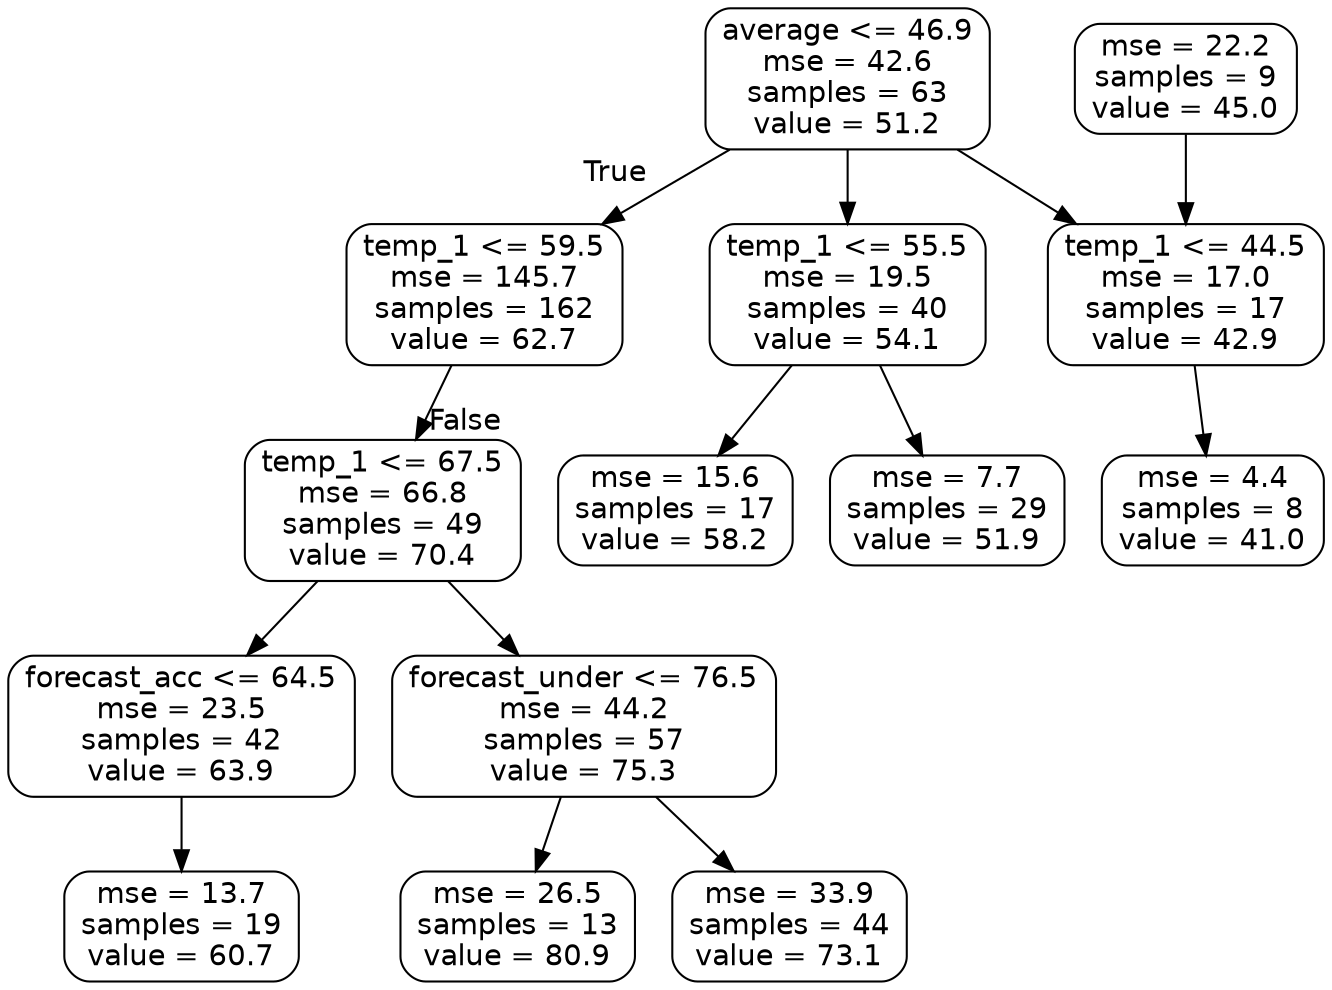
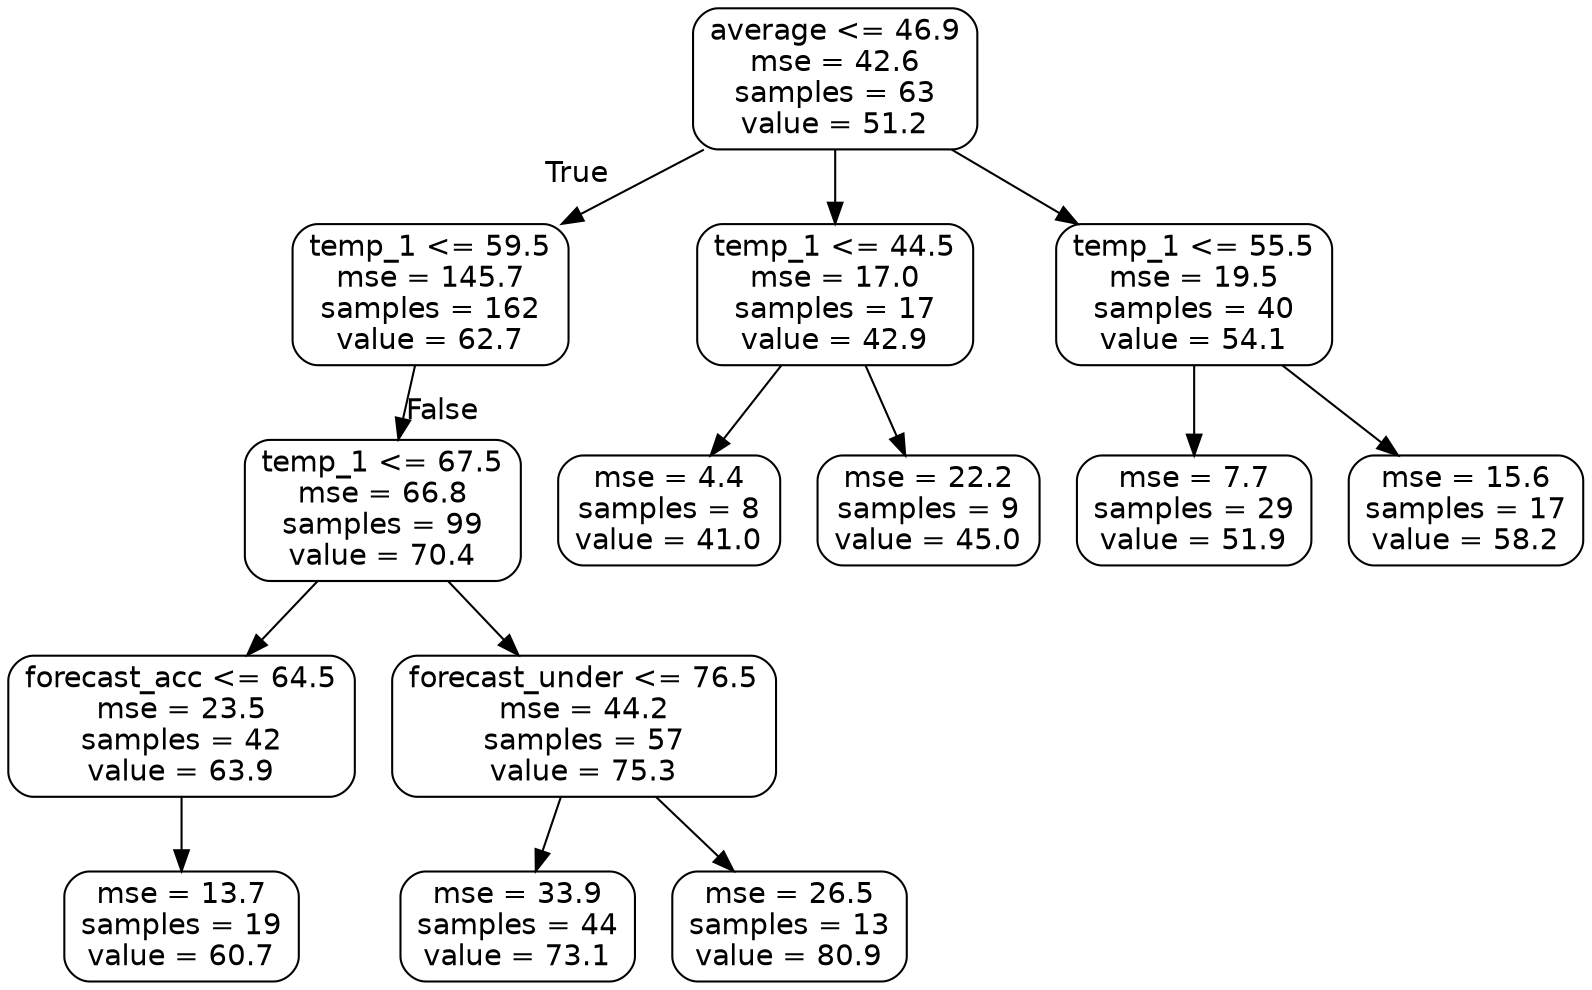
edge "mse = 22.2 samples = 9 value = 45.0" -> "temp_1 <= 44.5 mse = 17.0 samples = 17 value = 42.9": reversed
node "temp_1 <= 67.5 mse = 66.8 samples = 49 value = 70.4": label "temp_1 <= 67.5 mse = 66.8 samples = 49 value = 70.4" -> "temp_1 <= 67.5 mse = 66.8 samples = 99 value = 70.4"
